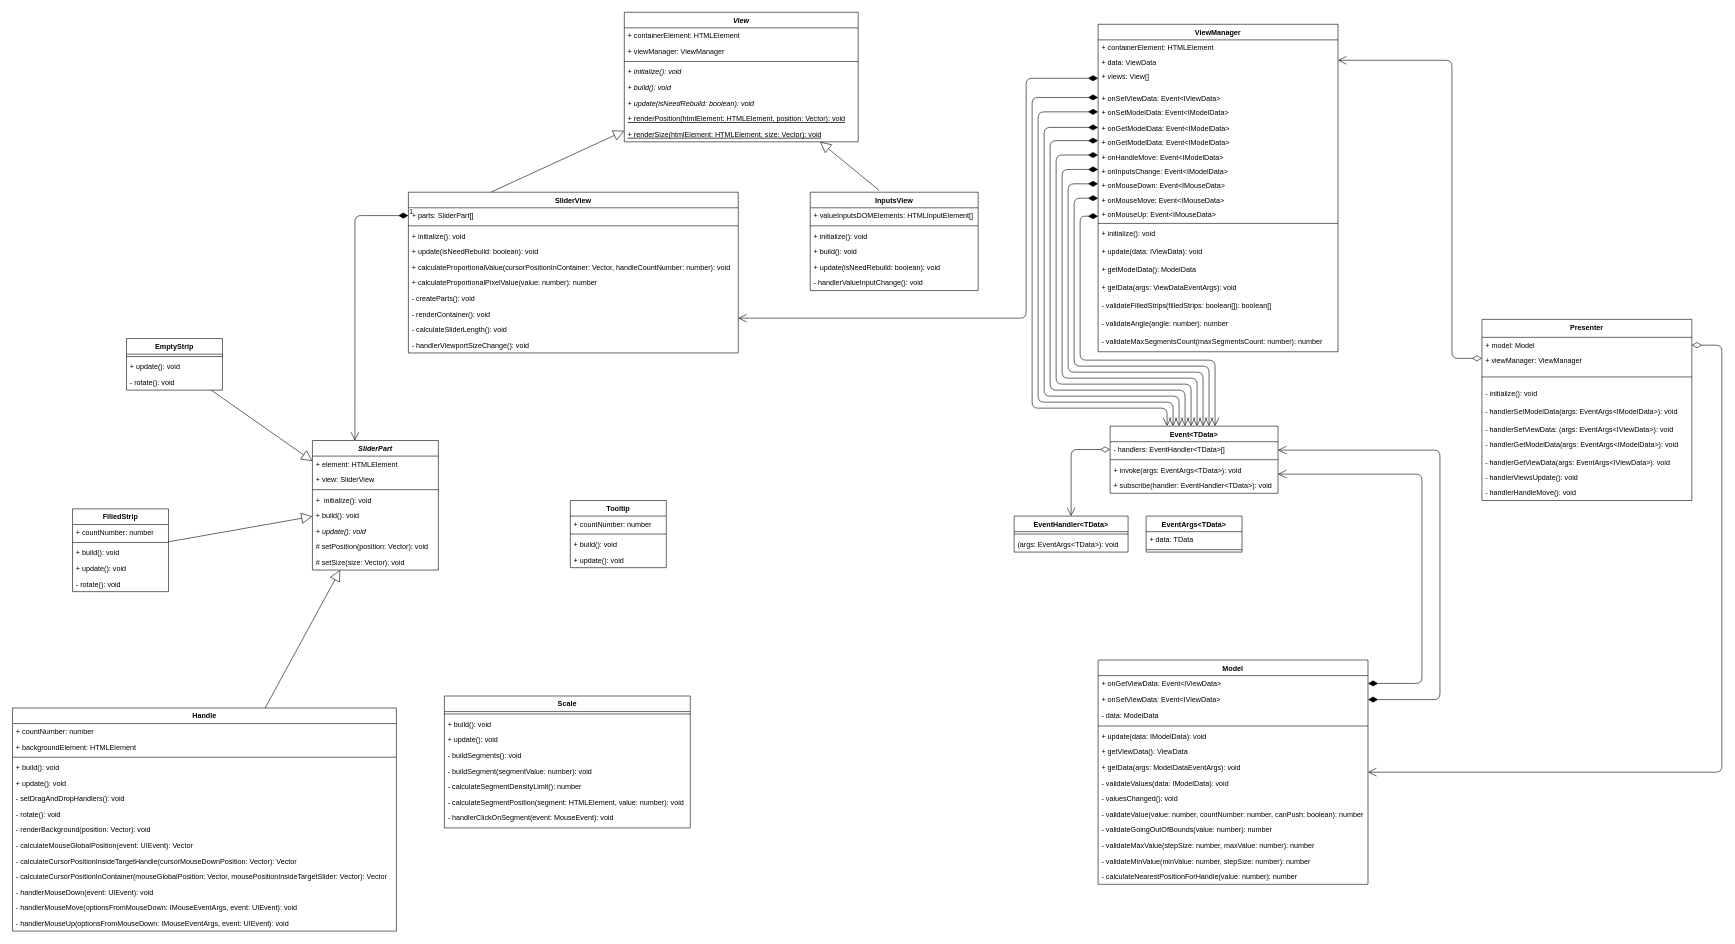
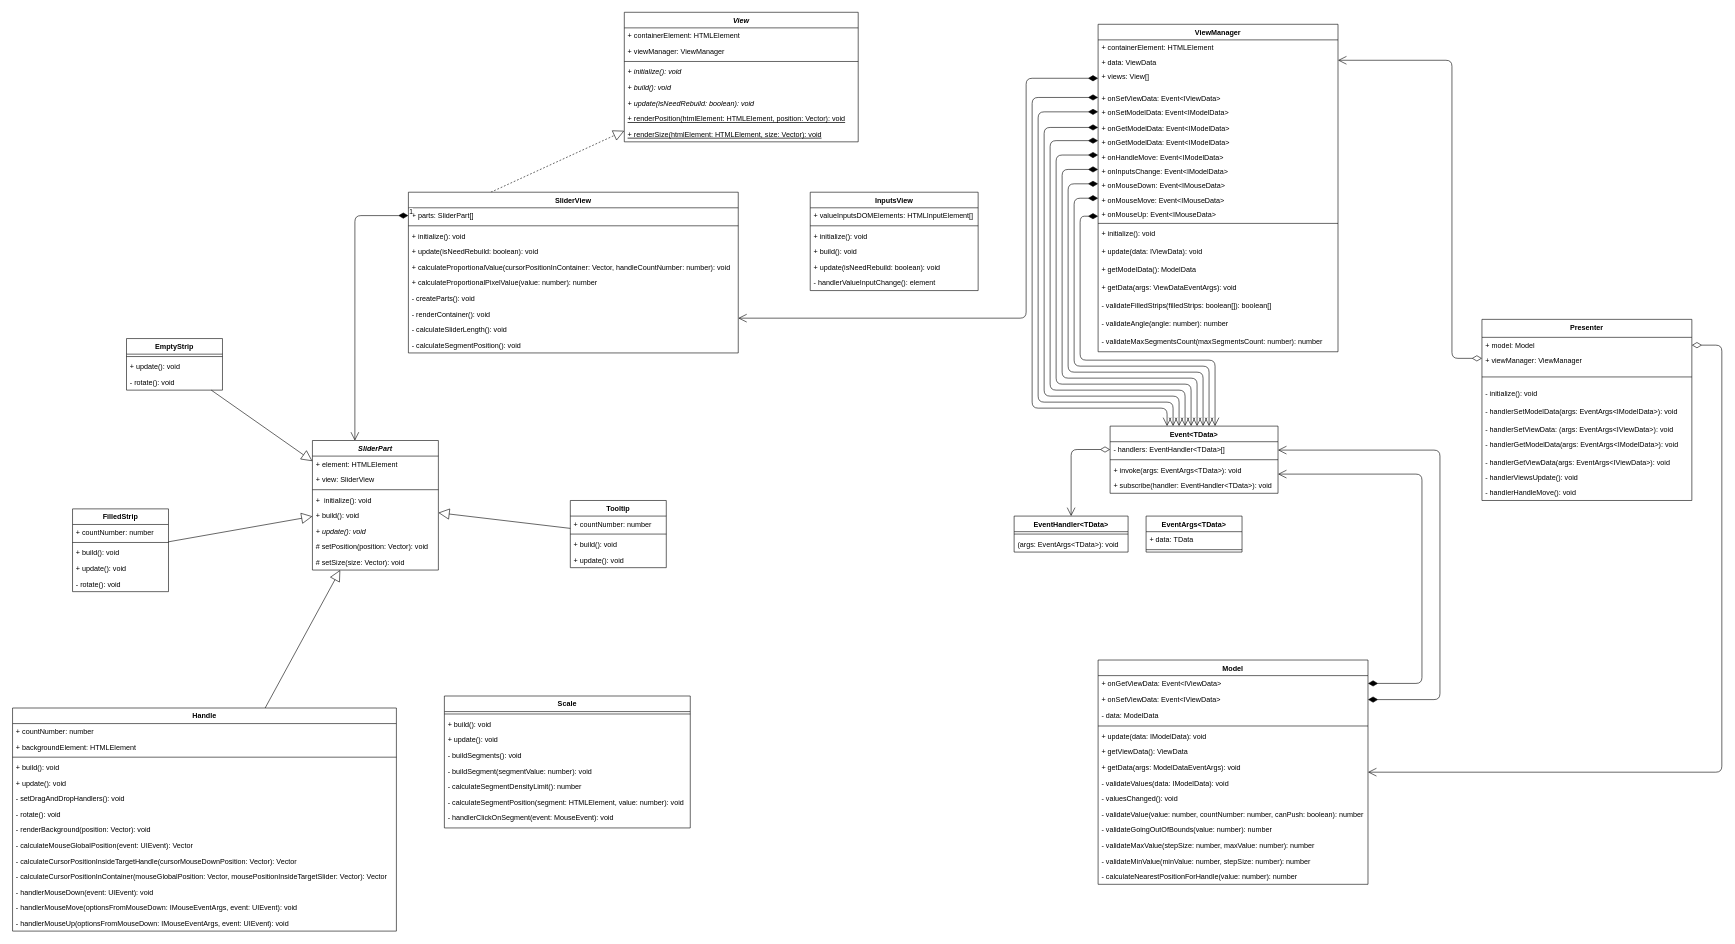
edge "SliderView" -> "View": style solid -> dashed
edge "InputsView" -> "View": removed
node "- handlerValueInputChange(): void": label "- handlerValueInputChange(): void" -> "- handlerValueInputChange(): element"
node "- handlerViewportSizeChange(): void": label "- handlerViewportSizeChange(): void" -> "- calculateSegmentPosition(): void"
edge "Tooltip" -> "SliderPart": added
